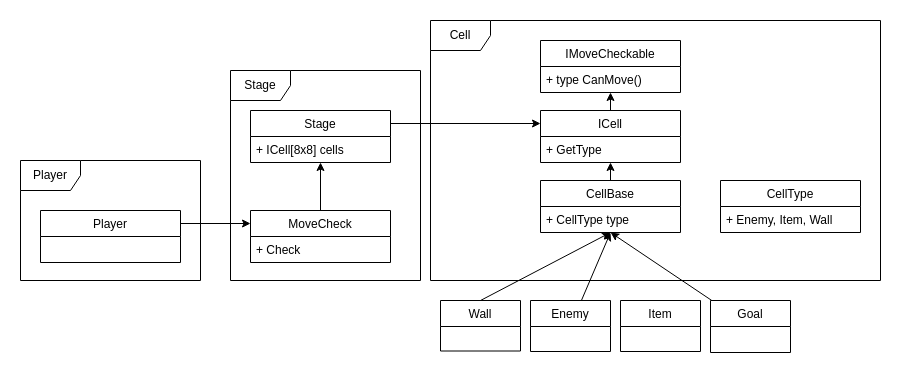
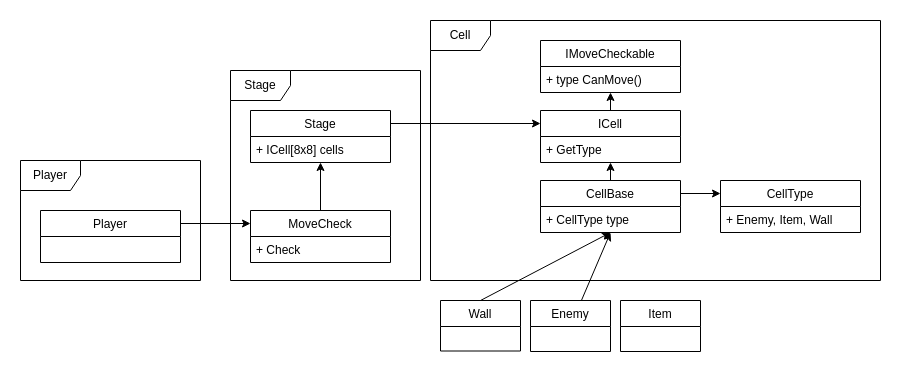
edge "CellBase" -> "CellType": added
edge "Goal" -> "+ CellType type": removed
node "Goal": removed
